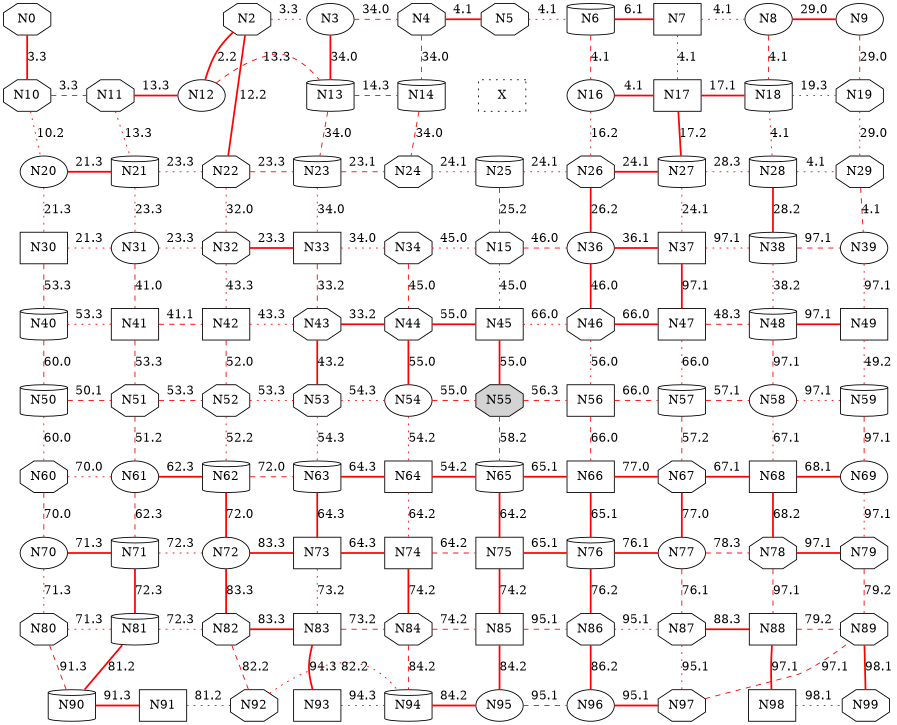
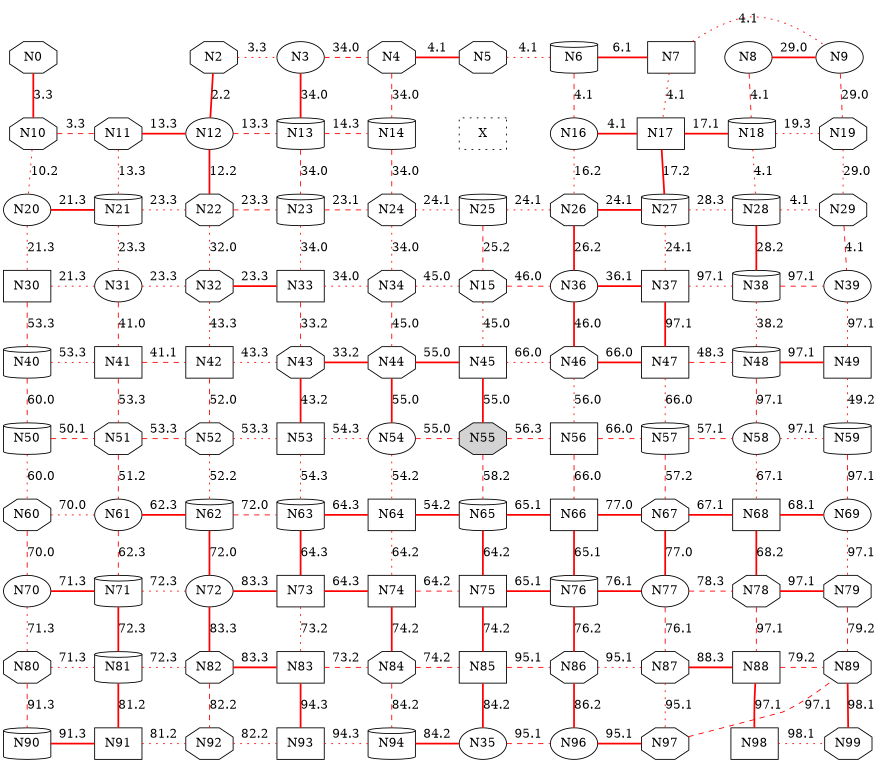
edge "N7" -- "N8": now "N7" -- "N9"
edge "N2" -- "N22": now "N12" -- "N22"
edge "N24" -- "N34": added, label "34.0"
node "N53": shape octagon -> box
edge "N92" -- "N94": now "N92" -- "N93"
edge "N81" -- "N90": now "N81" -- "N91"
node "N95": label "N95" -> "N35"
